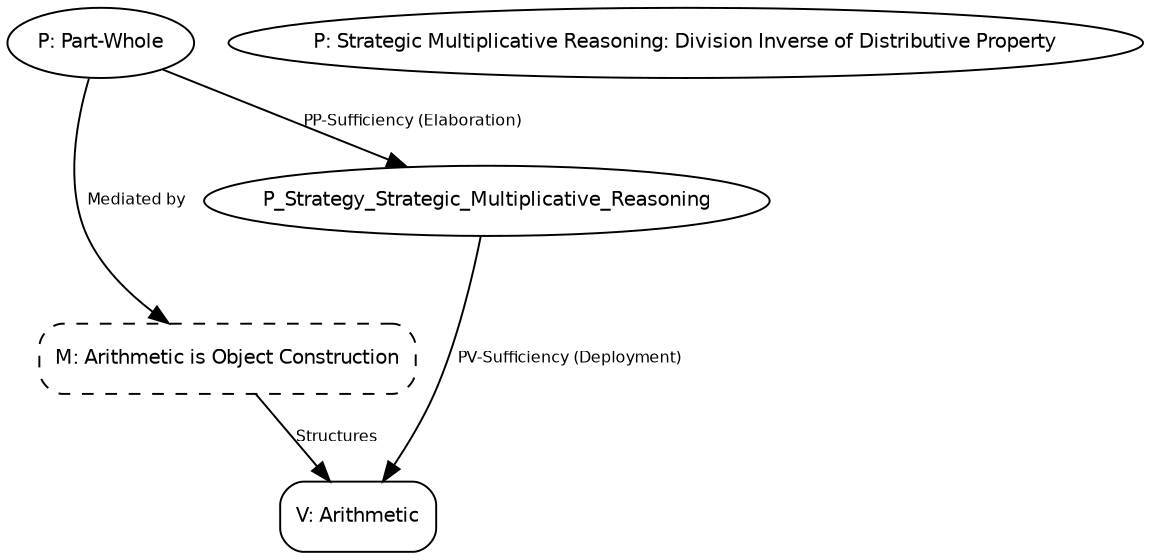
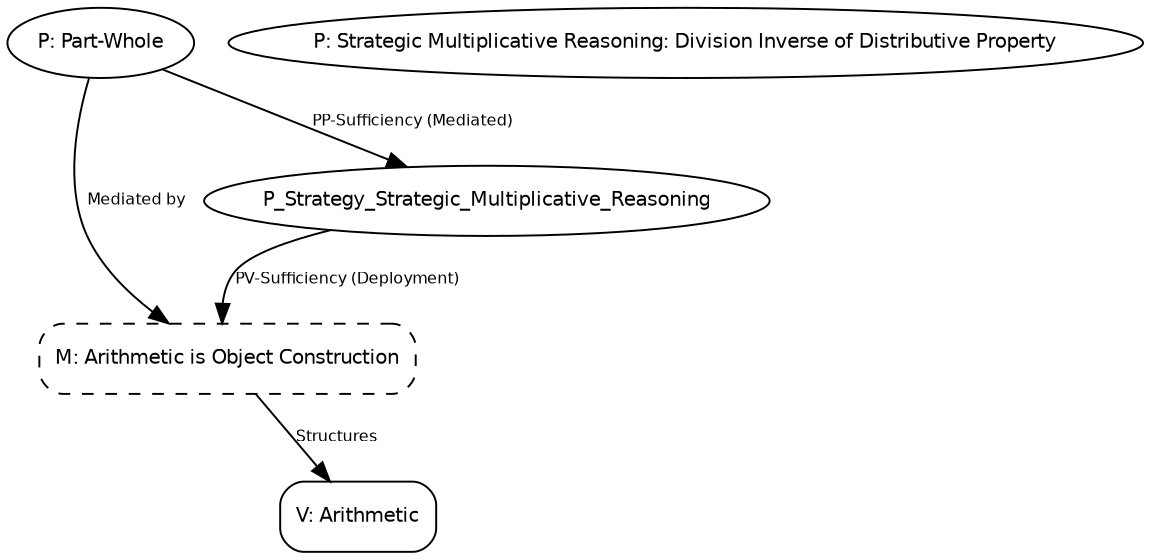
edge "P: Part-Whole" -> "P_Strategy_Strategic_Multiplicative_Reasoning": label "PP-Sufficiency (Elaboration)" -> "PP-Sufficiency (Mediated)"
edge "P_Strategy_Strategic_Multiplicative_Reasoning" -> "V: Arithmetic": now "P_Strategy_Strategic_Multiplicative_Reasoning" -> "M: Arithmetic is Object Construction"
